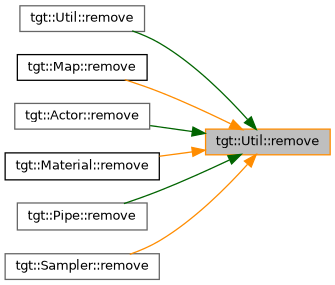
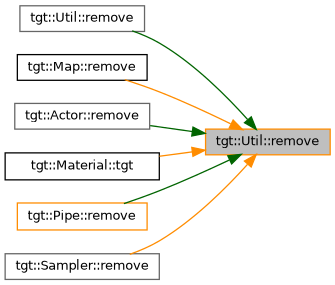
node "tgt::Material::remove": label "tgt::Material::remove" -> "tgt::Material::tgt"
node "tgt::Pipe::remove": color gray40 -> darkorange
